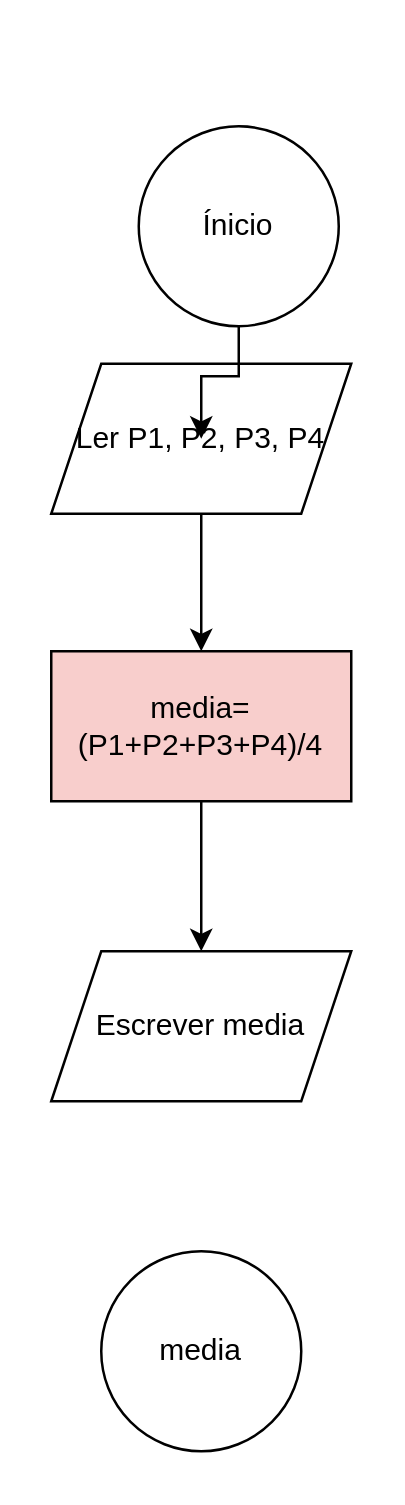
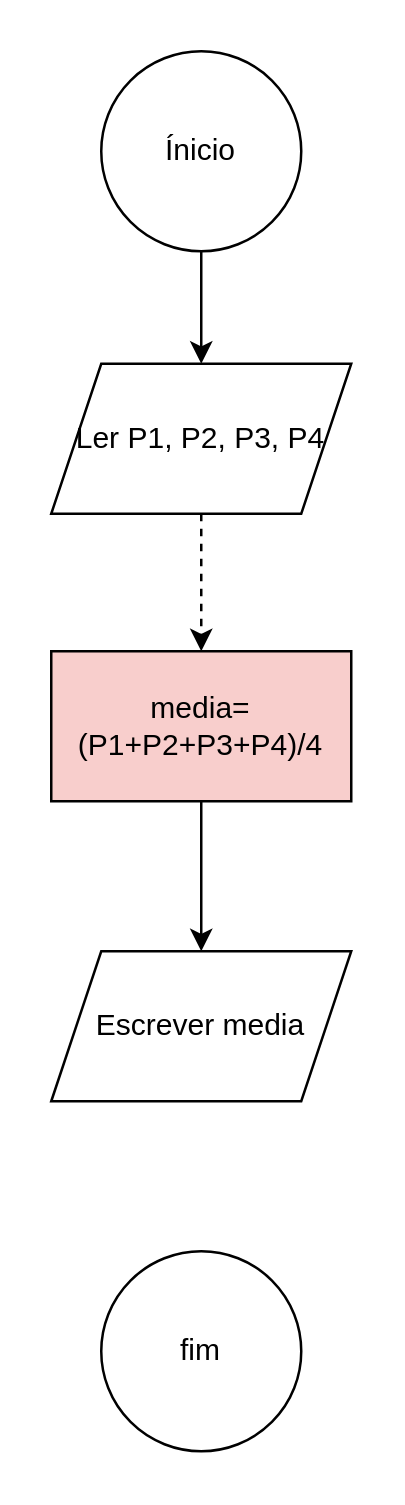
node "Ínicio": moved (239, 226) -> (201, 151)
edge "Ler P1, P2, P3, P4" -> "media=(P1+P2+P3+P4)/4": style solid -> dashed
node "media": label "media" -> "fim"
